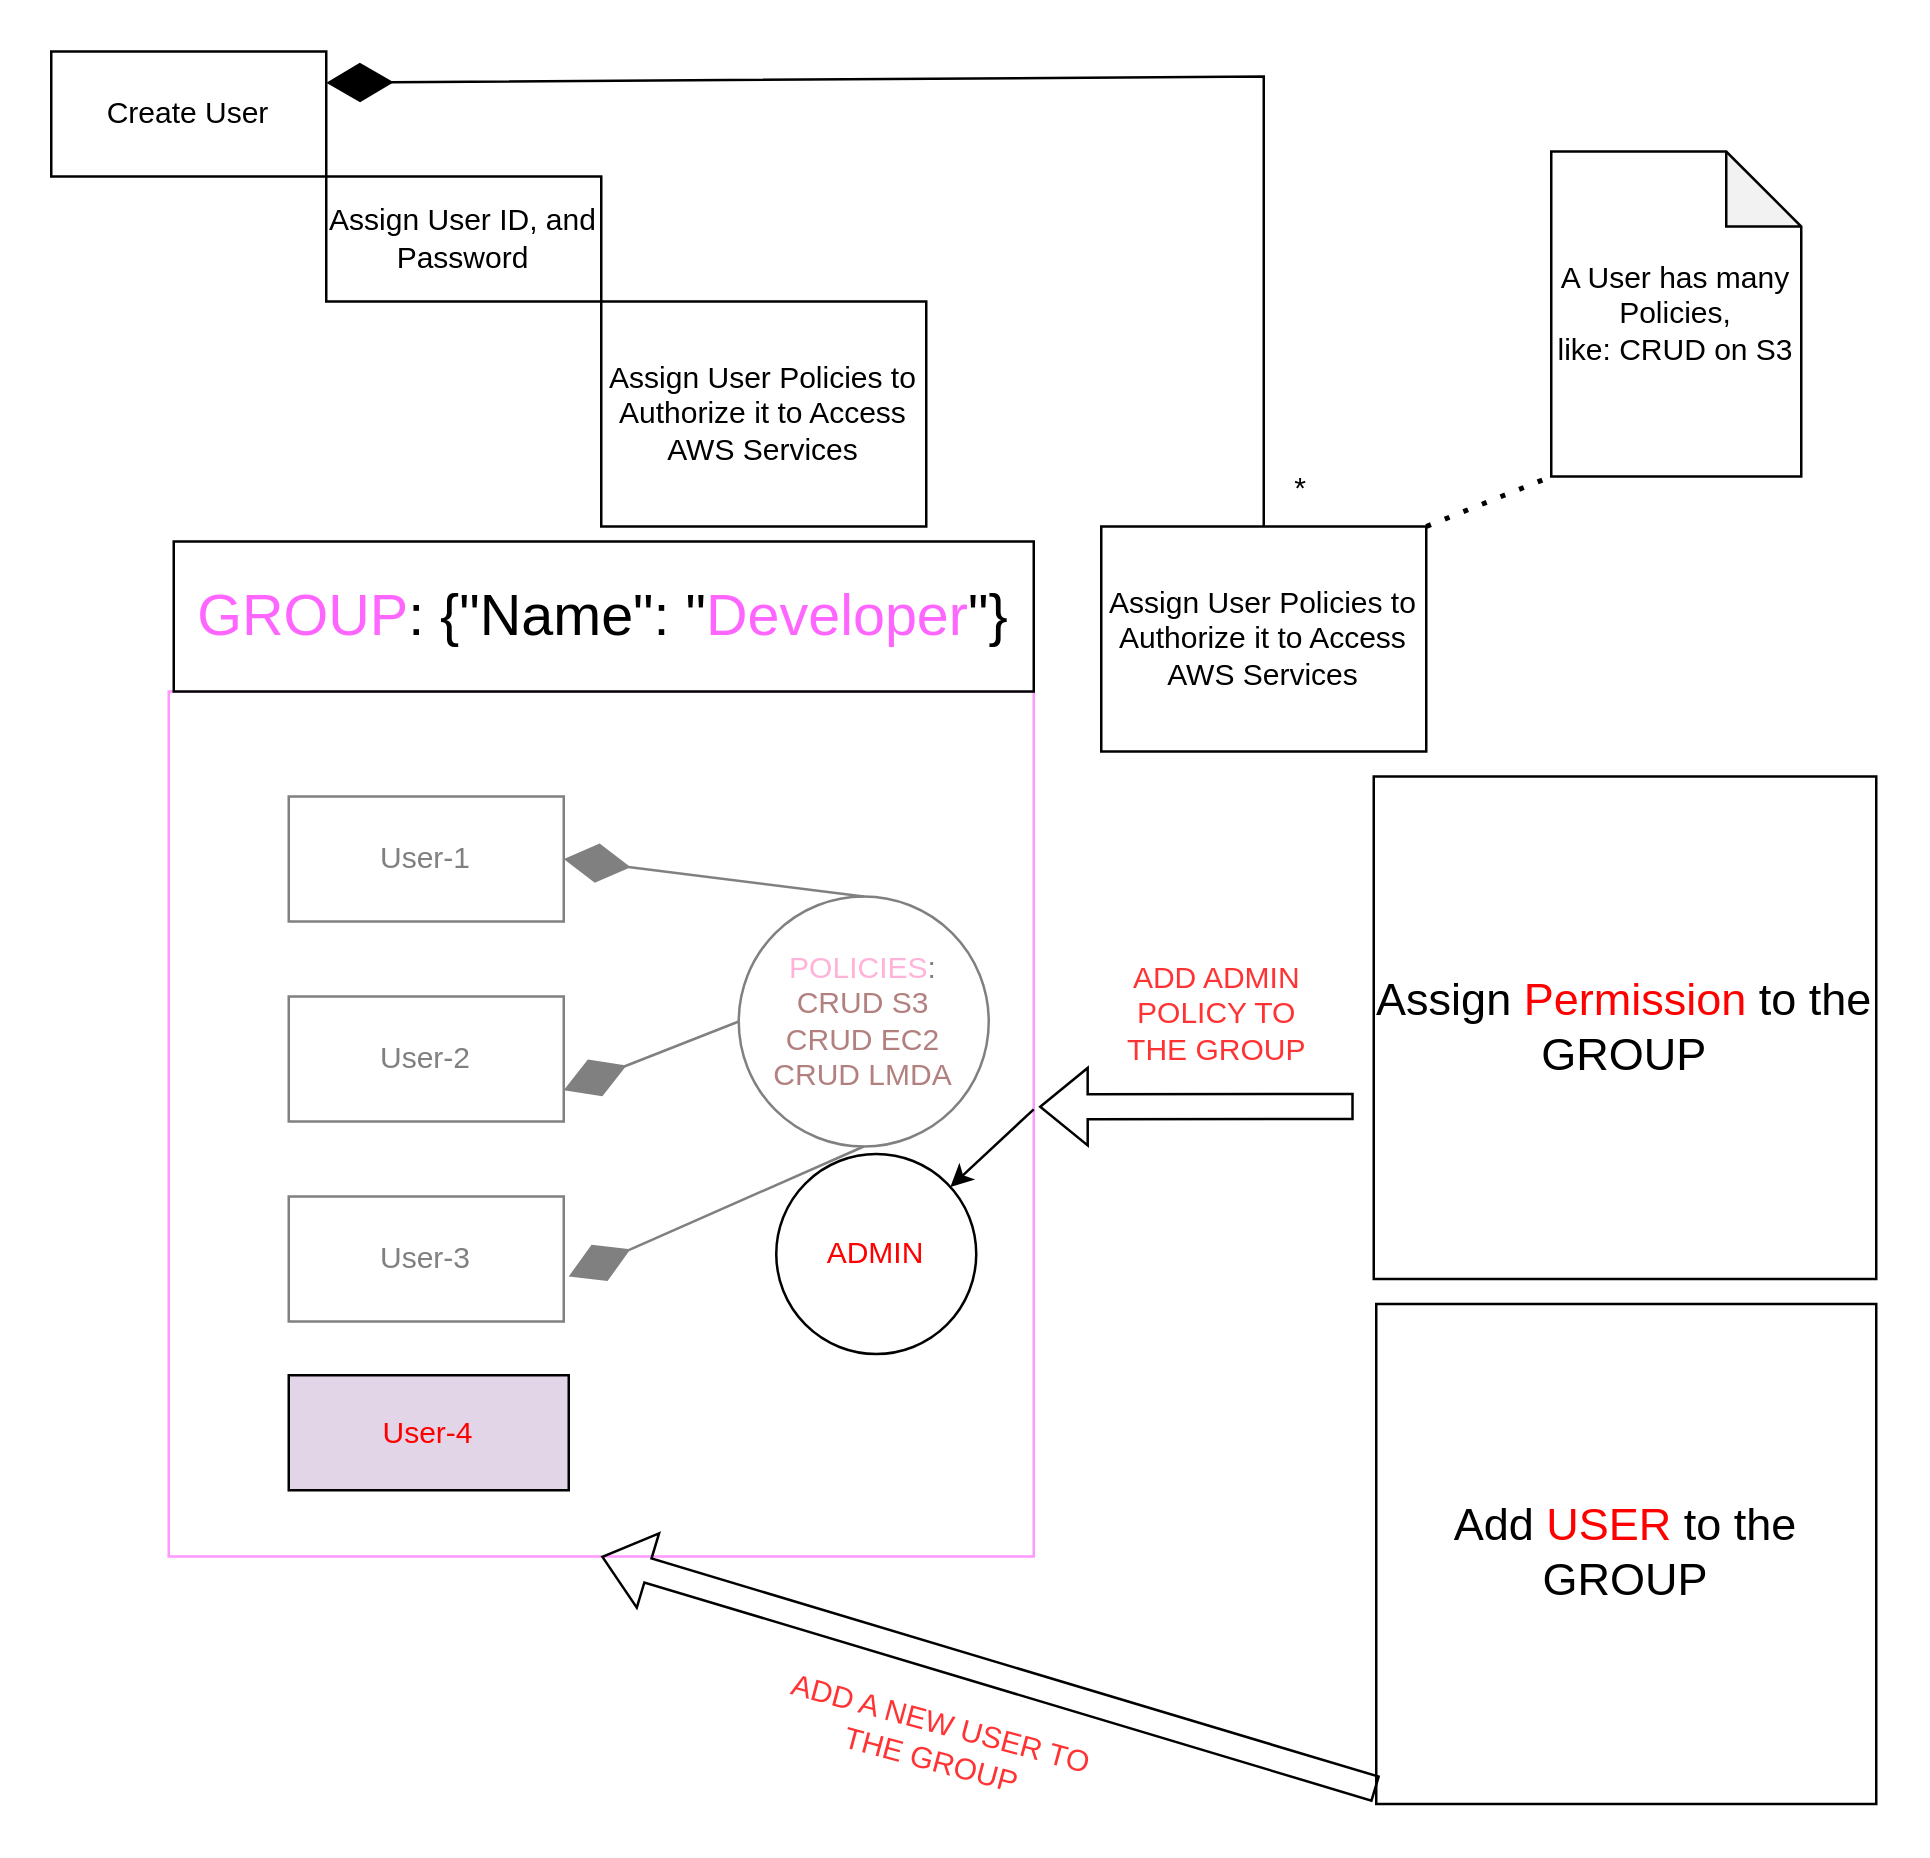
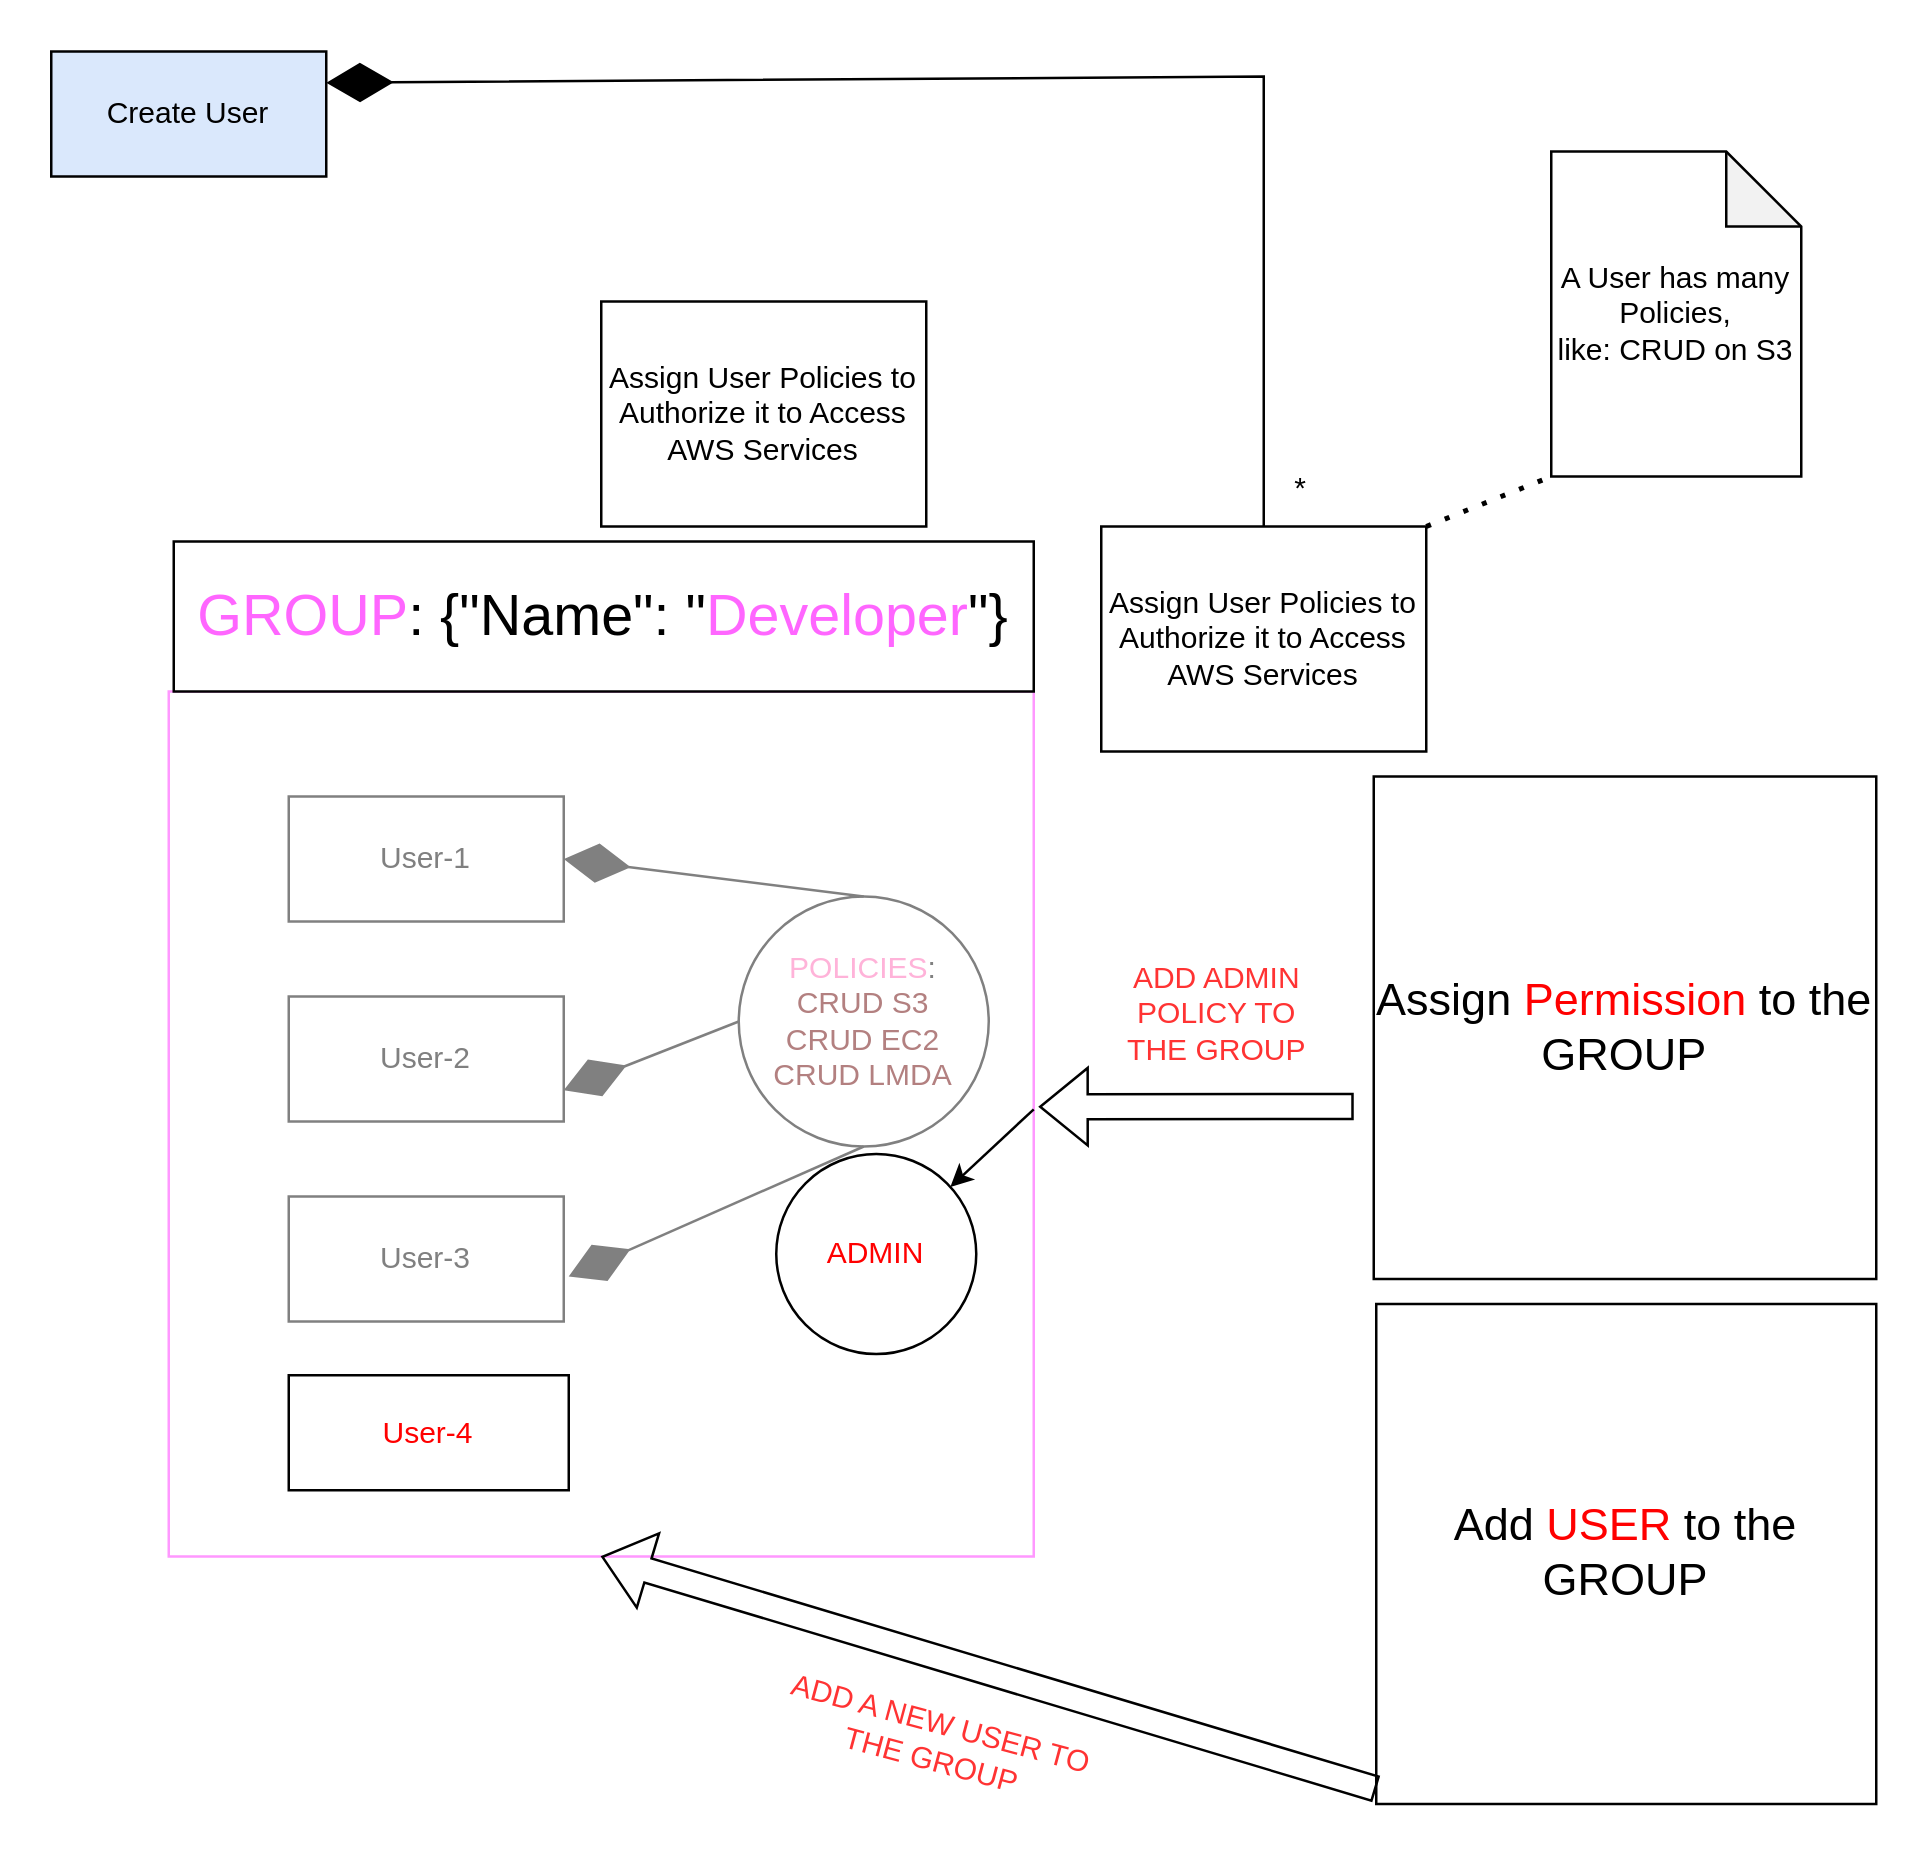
node "Create User": fillcolor #ffffff -> #dae8fc
node "Assign User ID, and Password": removed
node "User-4": fillcolor #e1d5e7 -> #ffffff
